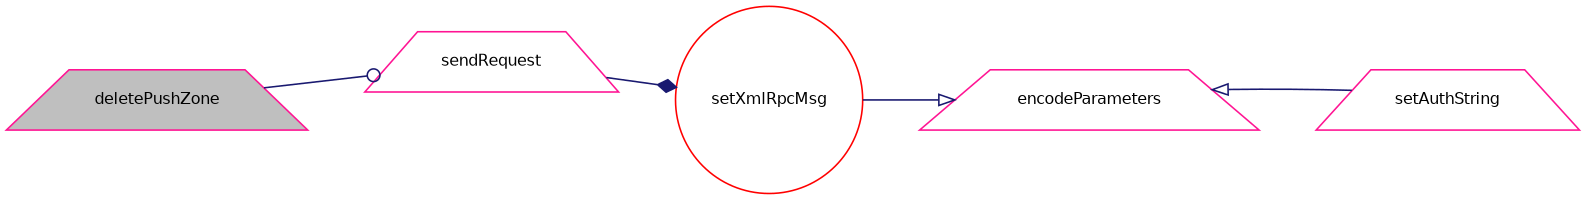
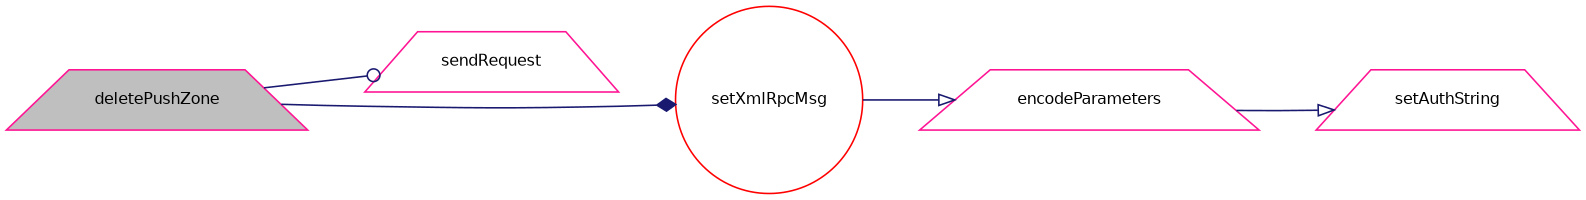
edge "sendRequest" -> "setXmlRpcMsg": now "deletePushZone" -> "setXmlRpcMsg"
edge "setAuthString" -> "encodeParameters": reversed
